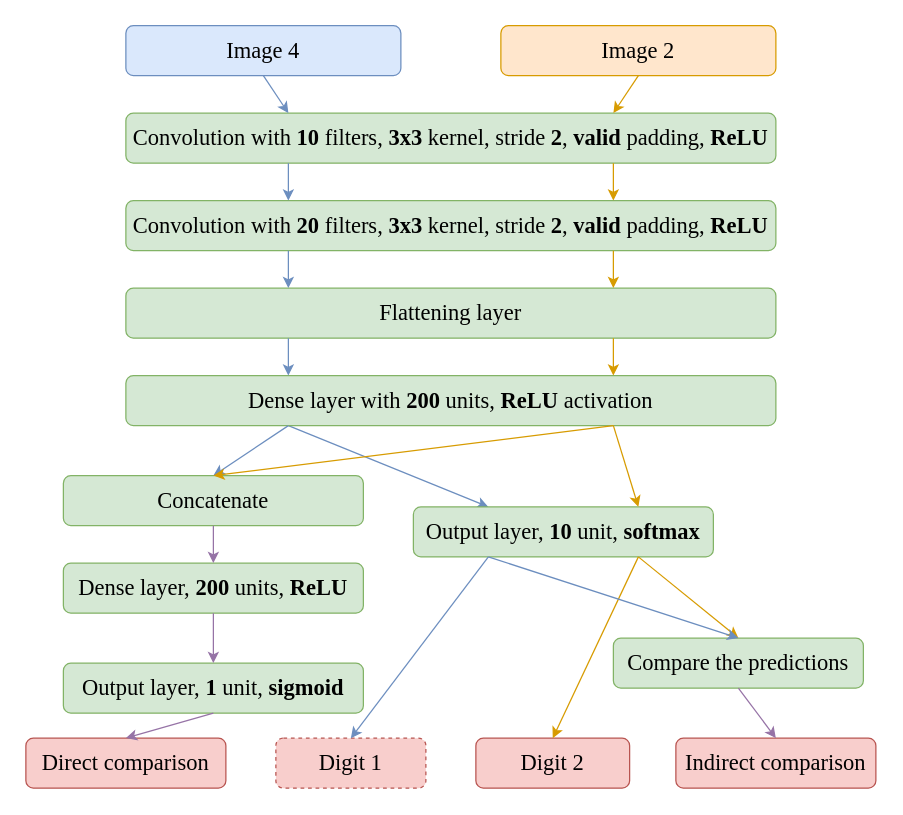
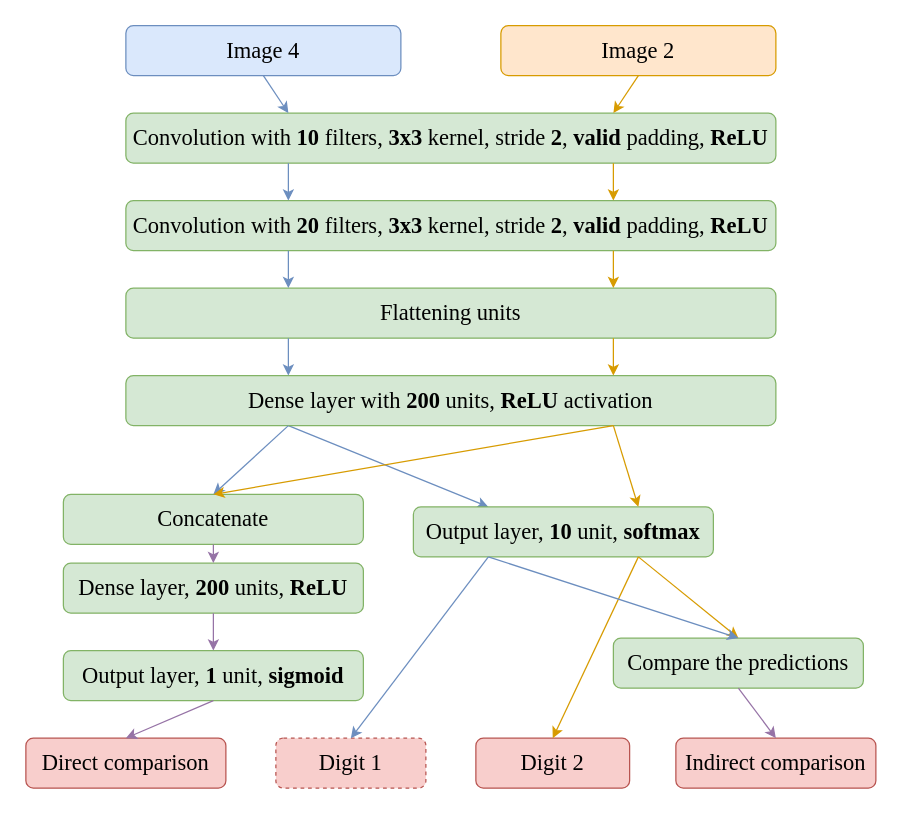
node "Flattening layer": label "Flattening layer" -> "Flattening units"
node "Concatenate": moved (213, 501) -> (213, 519)
node "Output layer, 1 unit, sigmoid": moved (213, 688) -> (213, 676)
